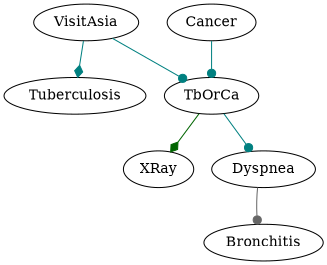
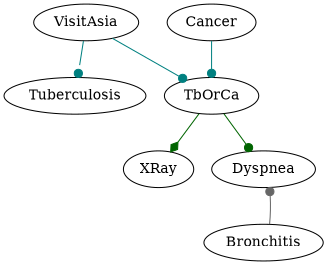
edge "VisitAsia" -> "Tuberculosis": arrowhead diamond -> dot
edge "TbOrCa" -> "Dyspnea": color teal -> darkgreen
edge "Dyspnea" -> "Bronchitis": reversed
